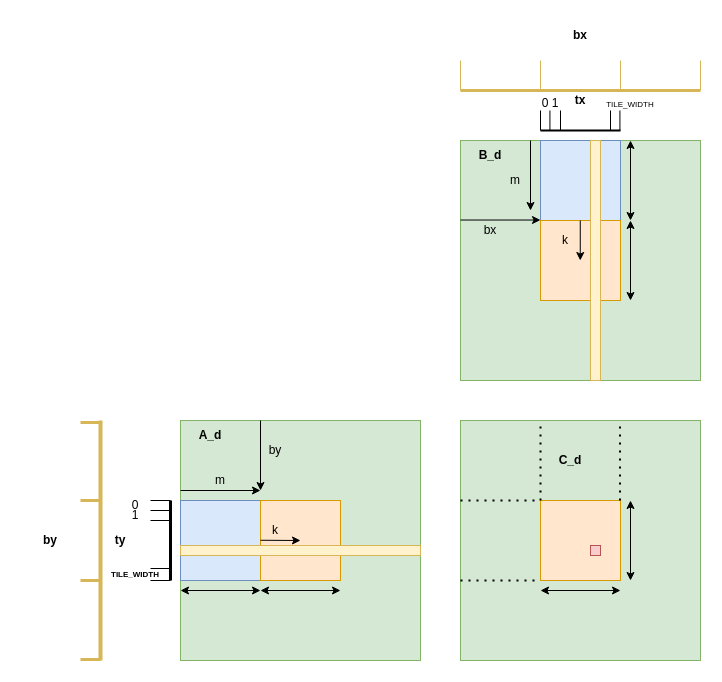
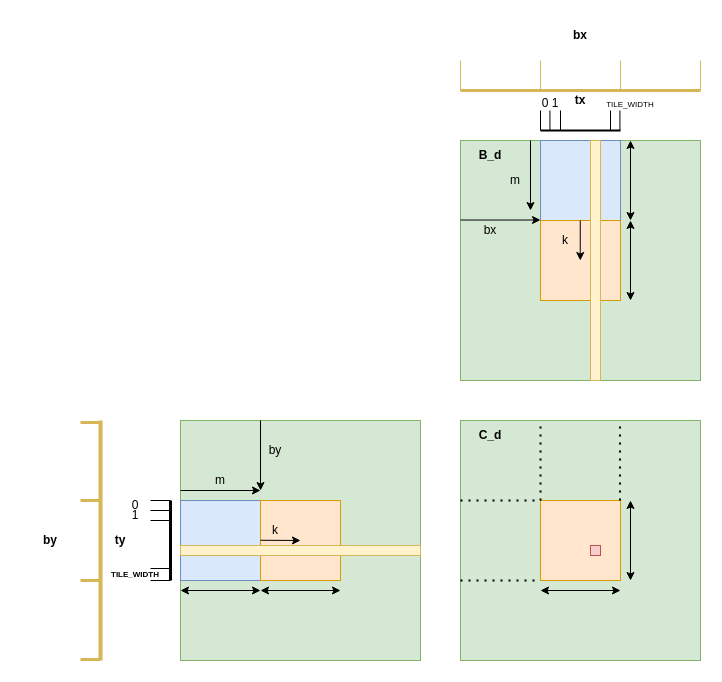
node "A_d": removed
node "C_d": moved (571, 461) -> (491, 436)
